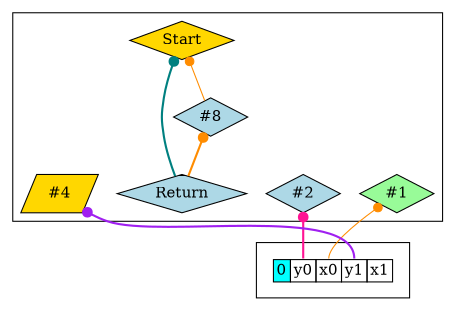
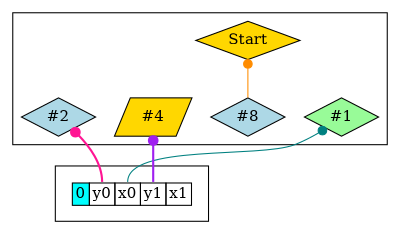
node "Return": removed
edge "0" -> "#1": color darkorange -> teal
